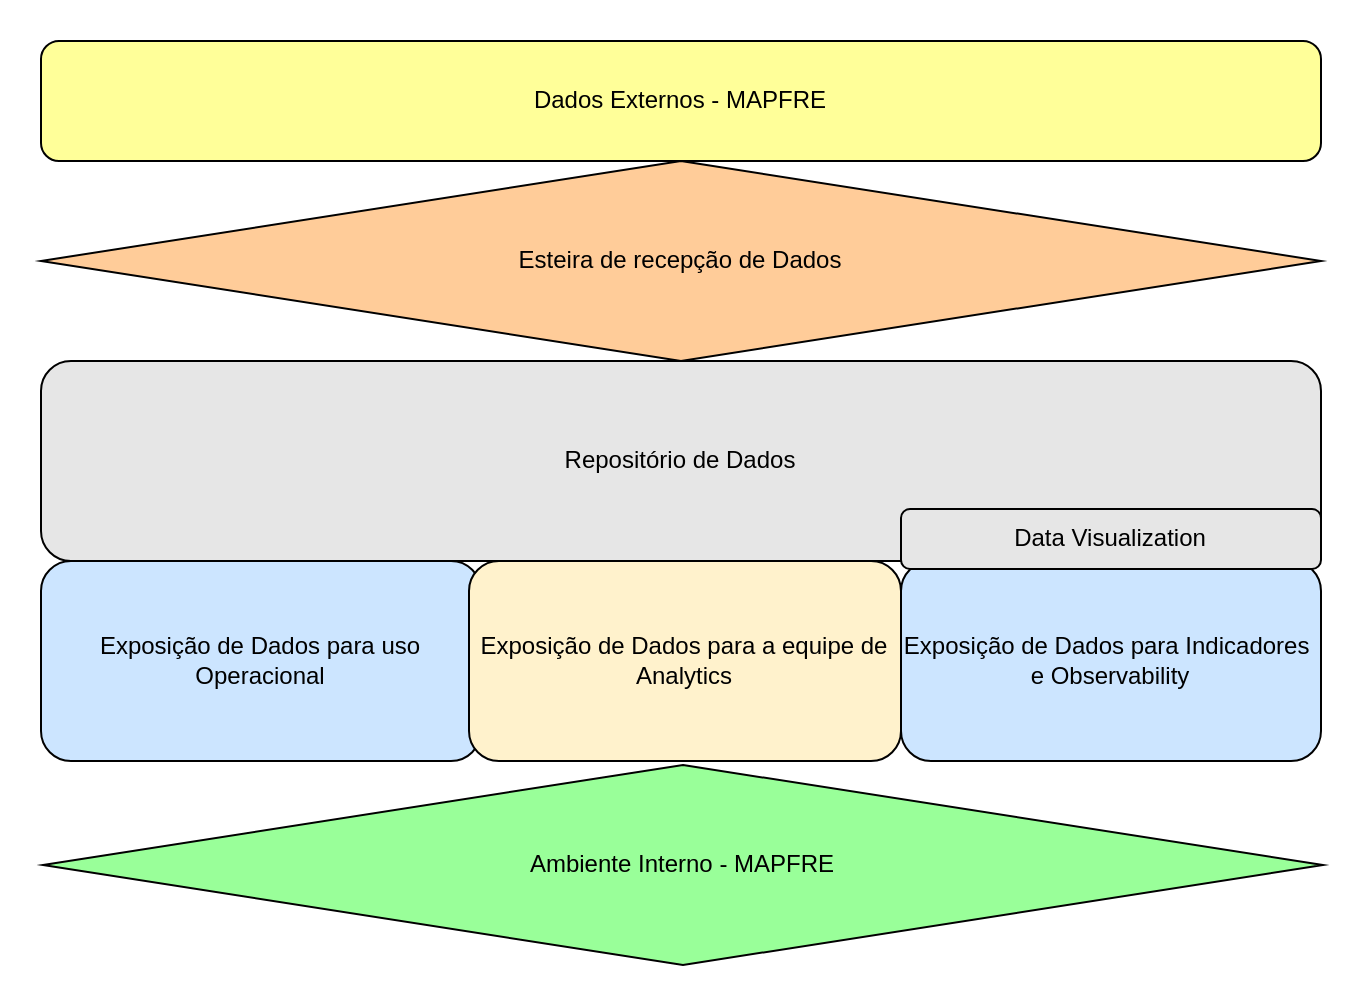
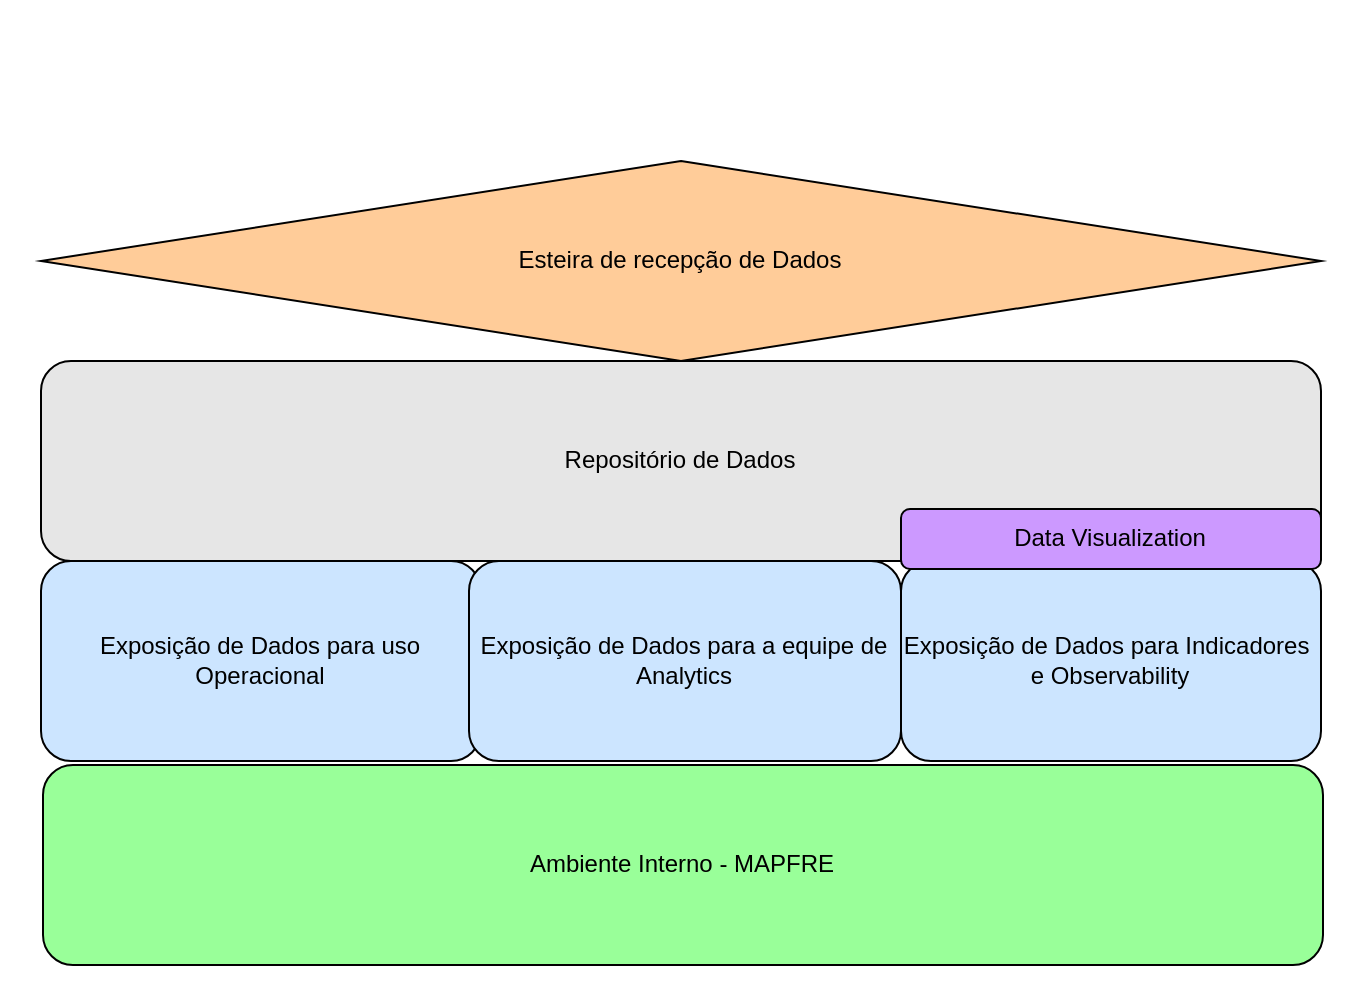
node "Dados Externos - MAPFRE": removed
node "Data Visualization": fillcolor #e6e6e6 -> #cc99ff
node "Exposição de Dados para a equipe de Analytics": fillcolor #fff2cc -> #cce5ff
node "Ambiente Interno - MAPFRE": shape diamond -> rounded rectangle
